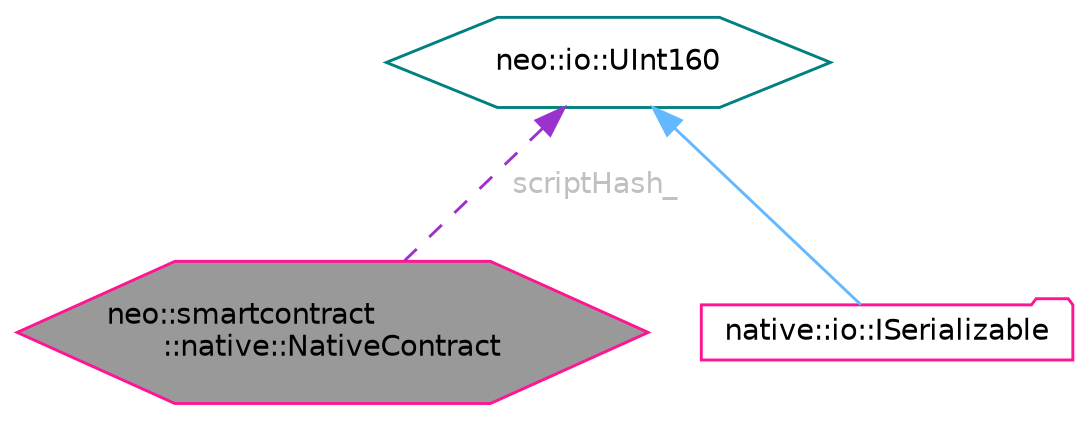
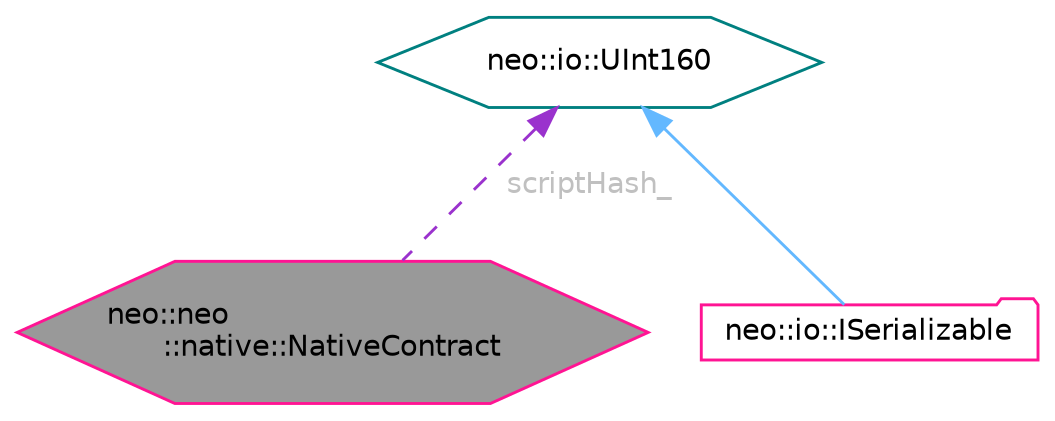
node "neo::smartcontract ::native::NativeContract": label "neo::smartcontract ::native::NativeContract" -> "neo::neo ::native::NativeContract"
node "native::io::ISerializable": label "native::io::ISerializable" -> "neo::io::ISerializable"
